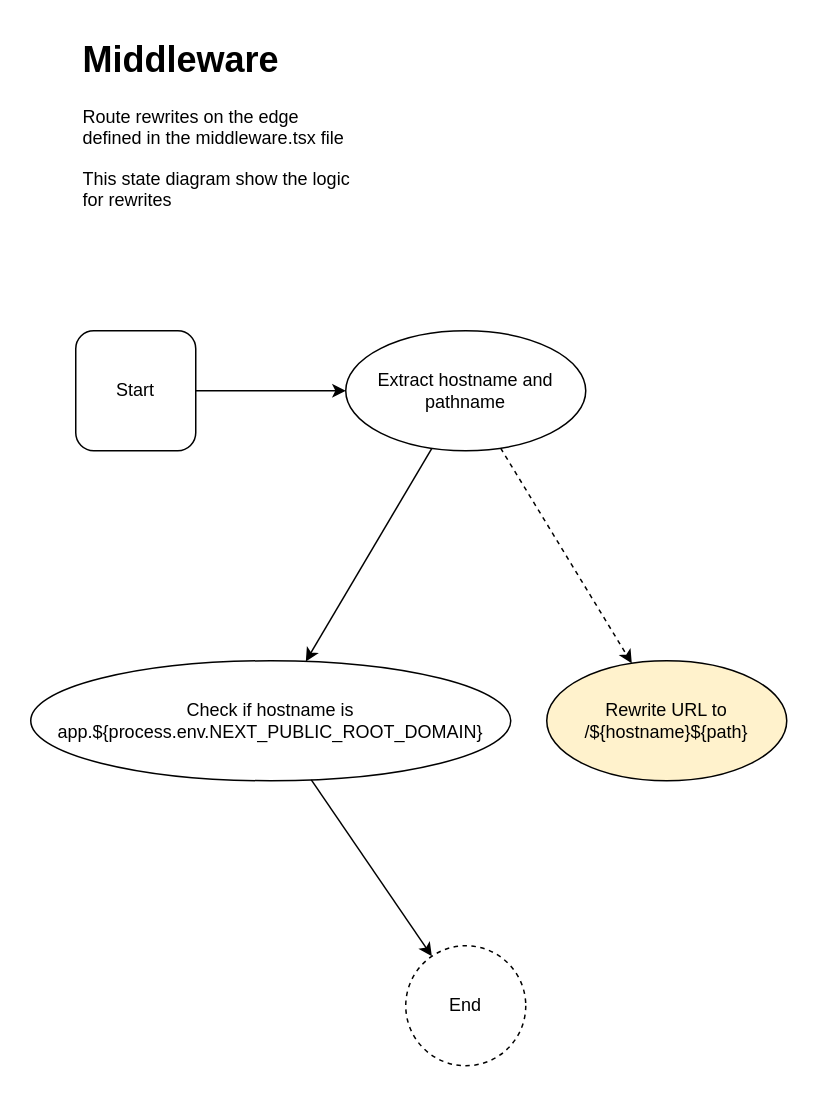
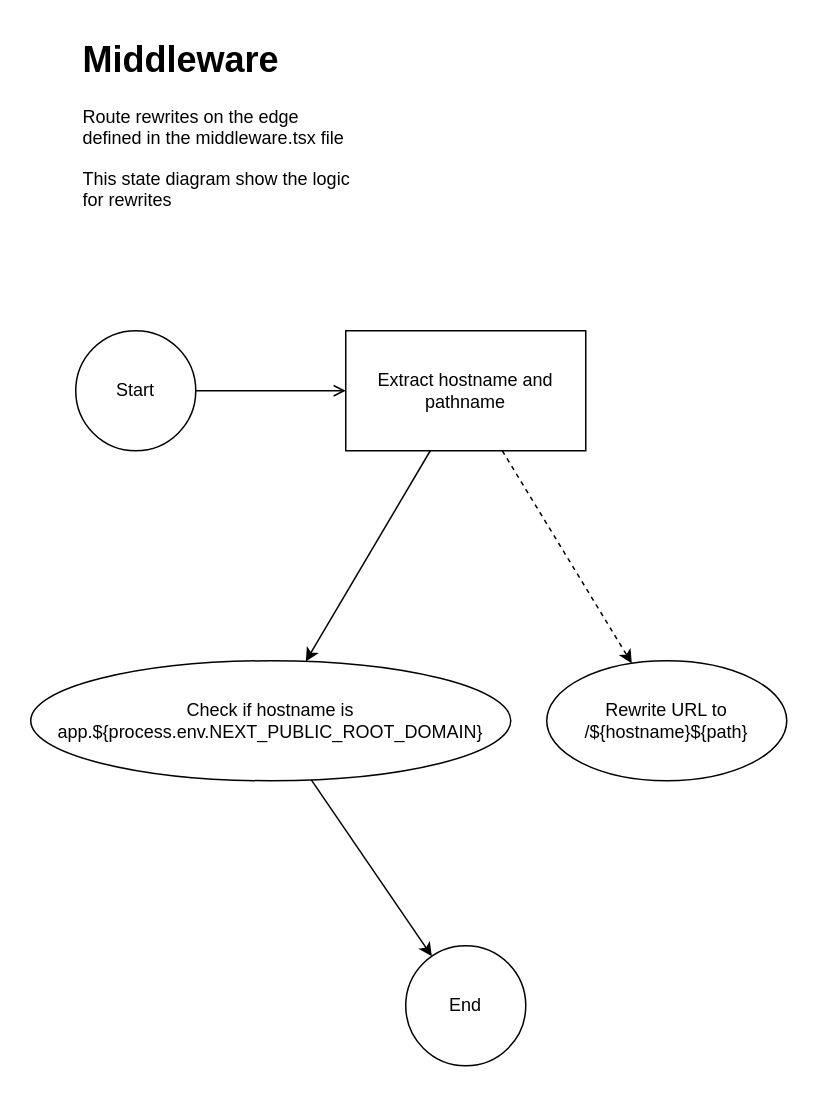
node "Start": shape rounded rectangle -> ellipse
edge "Start" -> "Extract hostname and pathname": arrowhead classic -> open
node "Extract hostname and pathname": shape ellipse -> rectangle
node "Rewrite URL to /${hostname}${path}": fillcolor #fff2cc -> #ffffff
node "End": style dashed -> solid
